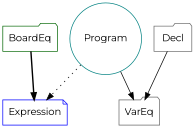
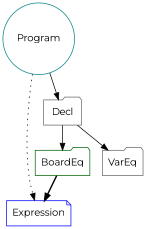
edge "Program" -> "VarEq": now "Program" -> "Decl"
edge "Decl" -> "BoardEq": added
